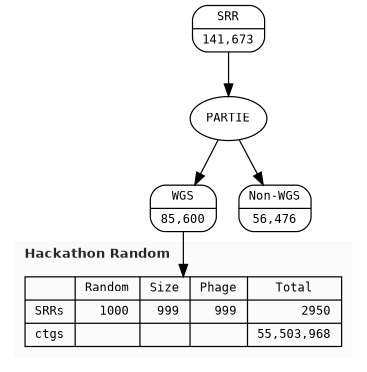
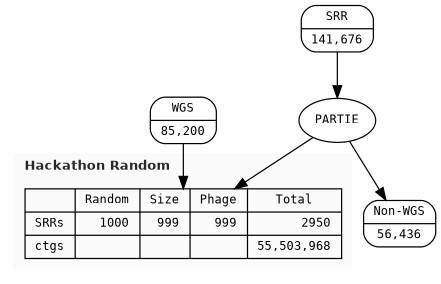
node "SRR": text "141,673" -> "141,676"
edge "PARTIE" -> "WGS": now "PARTIE" -> "SRRs"
node "WGS": text "85,600" -> "85,200"
node "Non-WGS": text "56,476" -> "56,436"
